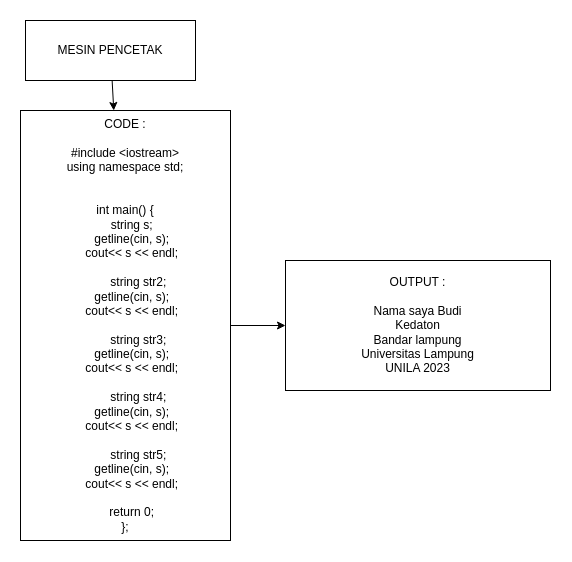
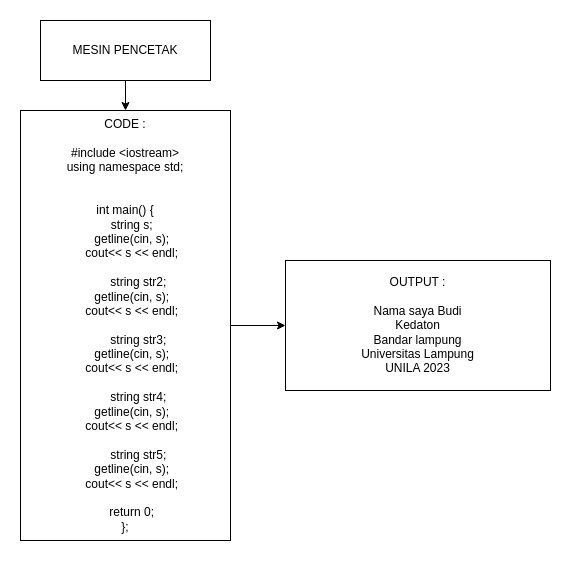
node "MESIN PENCETAK": moved (111, 51) -> (126, 51)
